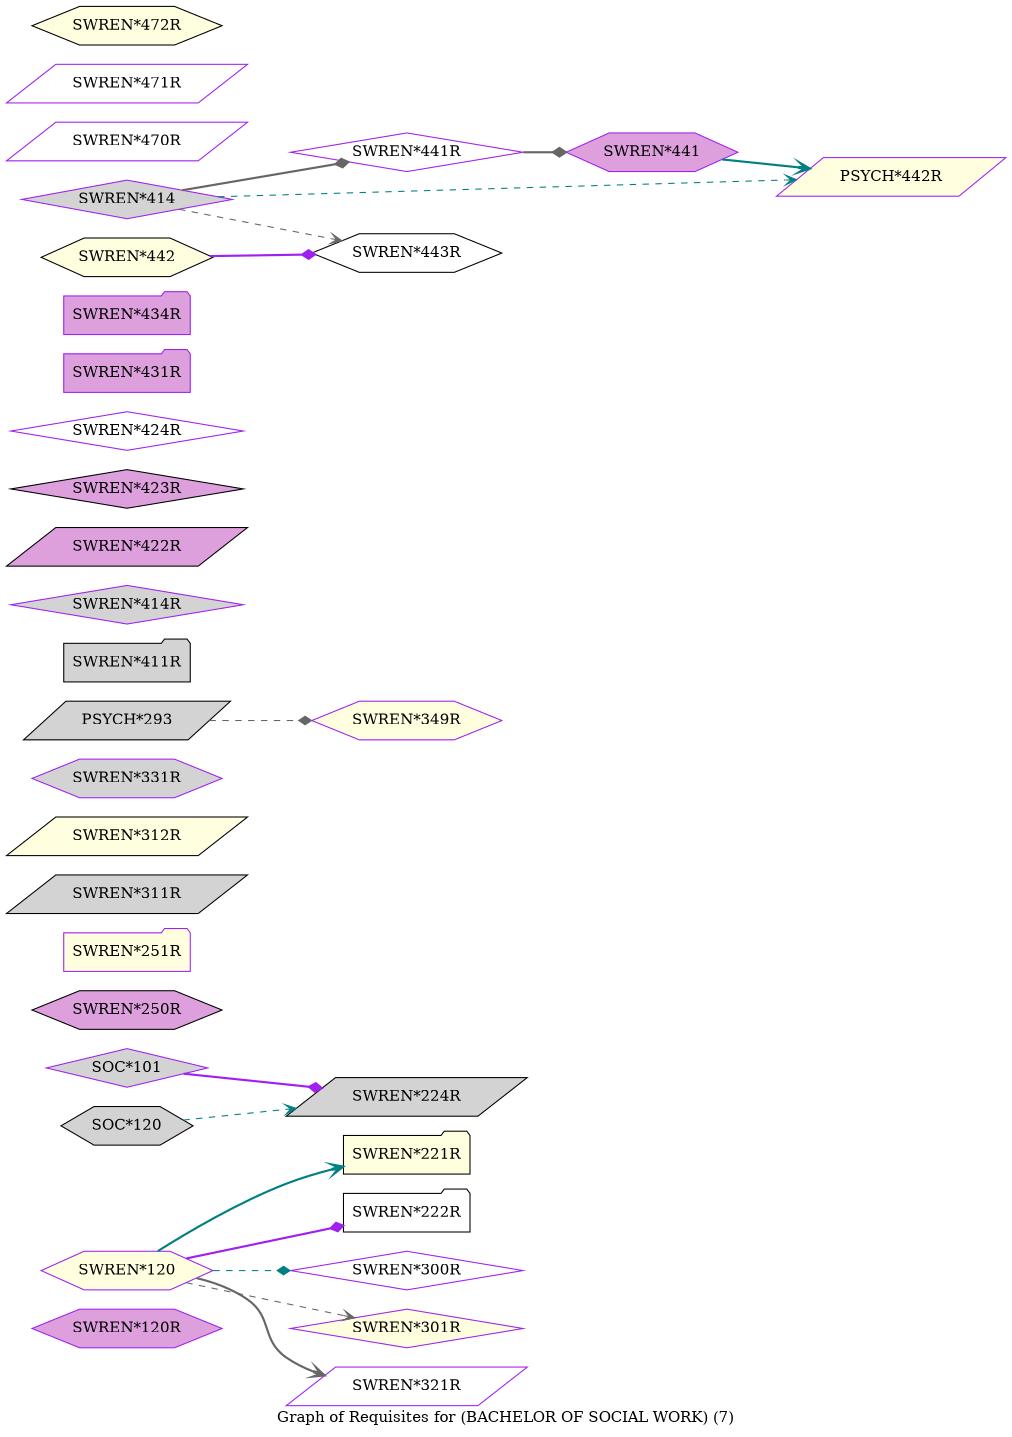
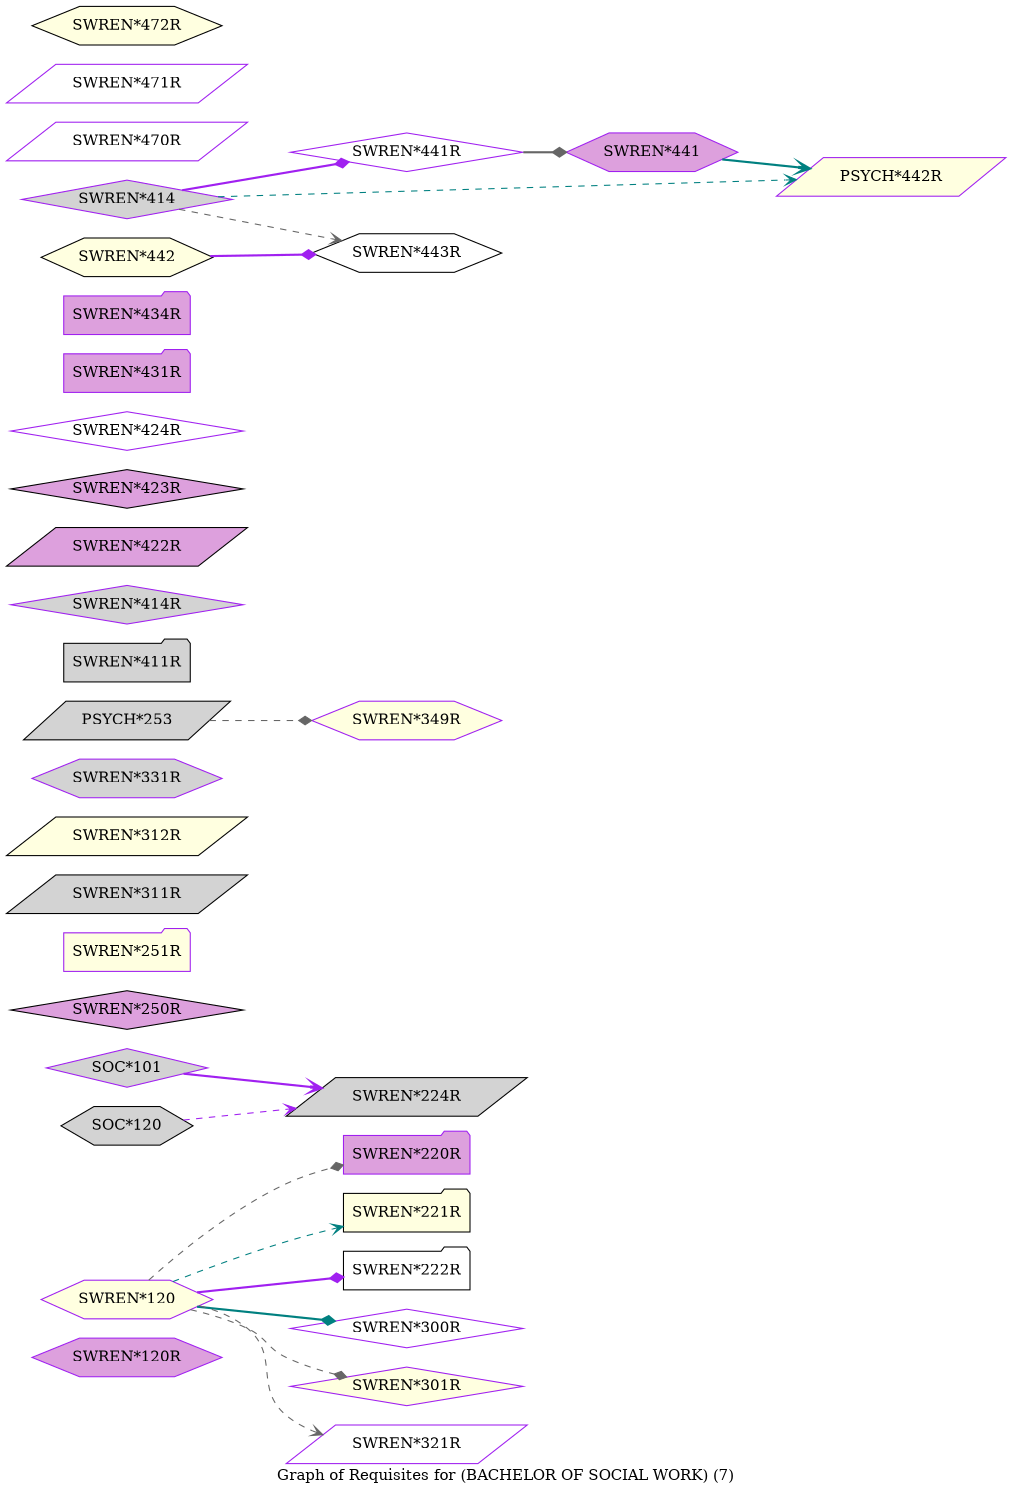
edge "SWREN*414" -> "SWREN*441R": color gray40 -> purple
node "PSYCH*293": label "PSYCH*293" -> "PSYCH*253"
node "SWREN*250R": shape hexagon -> diamond
edge "SOC*101" -> "SWREN*224R": arrowhead diamond -> vee
edge "SOC*120" -> "SWREN*224R": color teal -> purple
node "SWREN*220R": added
edge "SWREN*120" -> "SWREN*221R": style bold -> dashed
edge "SWREN*120" -> "SWREN*300R": style dashed -> bold
edge "SWREN*120" -> "SWREN*301R": arrowhead vee -> diamond
edge "SWREN*120" -> "SWREN*321R": style bold -> dashed
